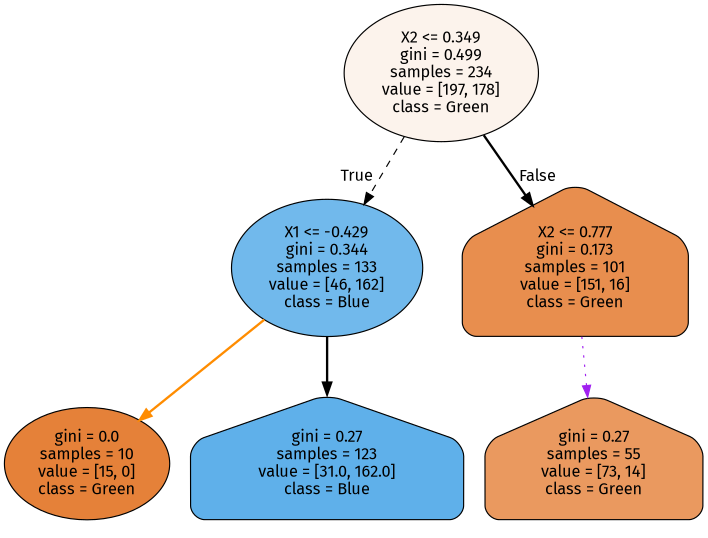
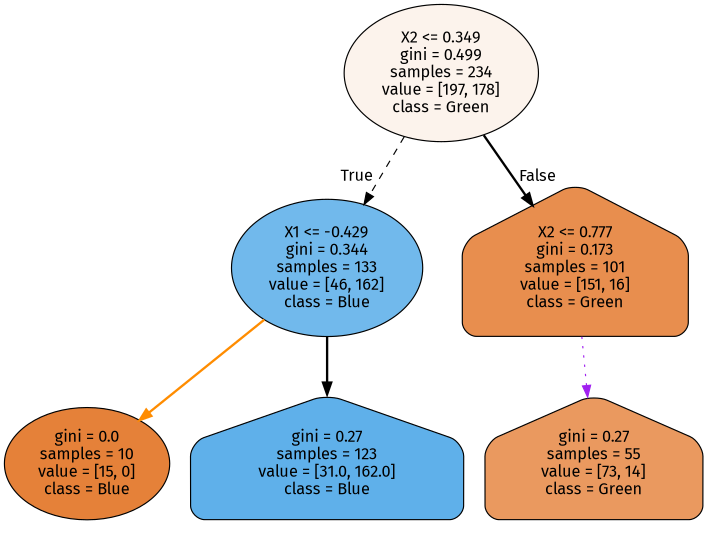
node "gini = 0.0 samples = 10 value = [15, 0] class = Green": label "gini = 0.0 samples = 10 value = [15, 0] class = Green" -> "gini = 0.0 samples = 10 value = [15, 0] class = Blue"
